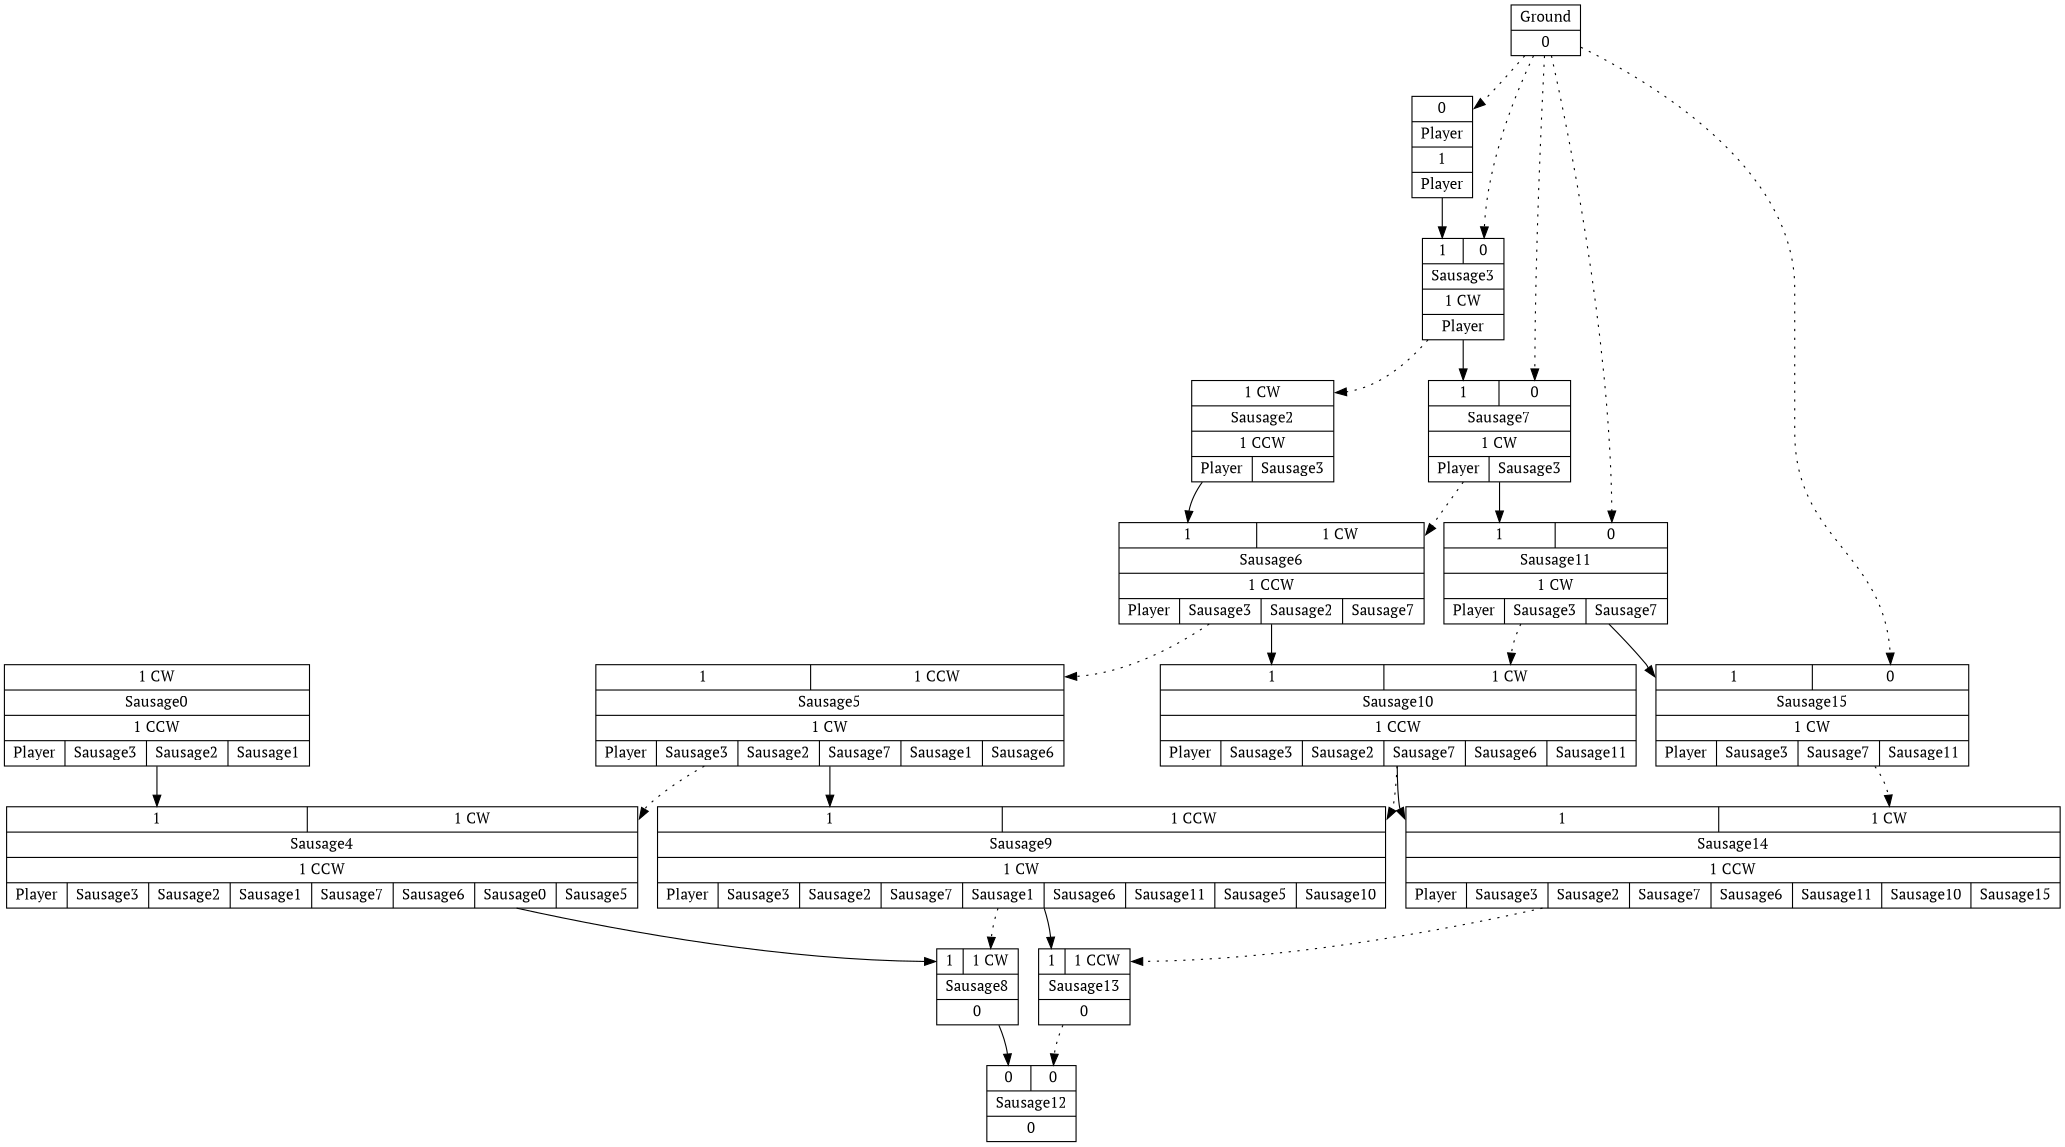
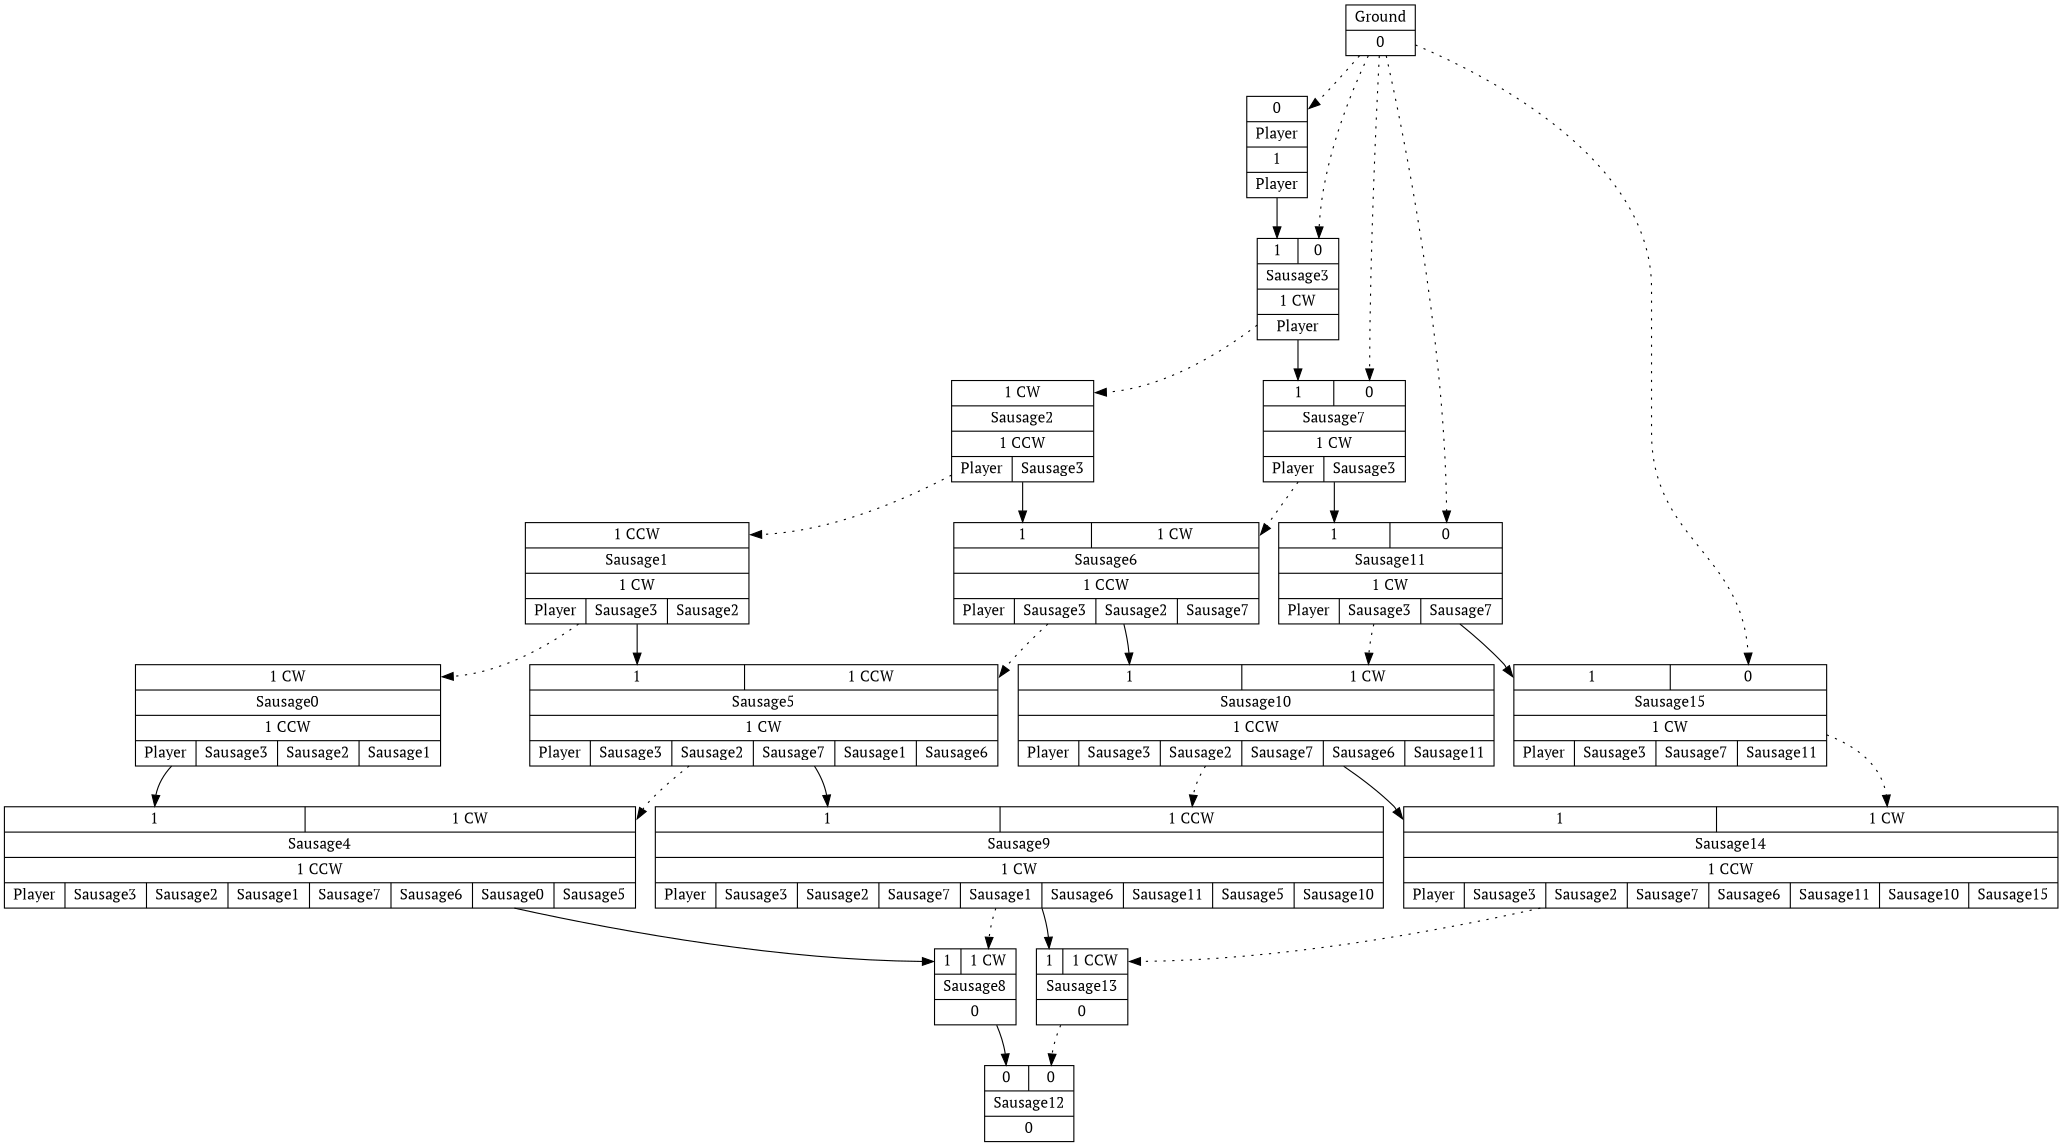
node "1 CCW": added
